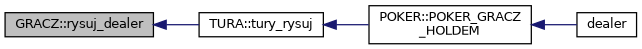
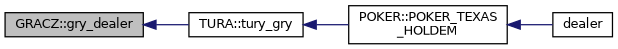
node "GRACZ::rysuj_dealer": label "GRACZ::rysuj_dealer" -> "GRACZ::gry_dealer"
node "TURA::tury_rysuj": label "TURA::tury_rysuj" -> "TURA::tury_gry"
node "POKER::POKER_GRACZ _HOLDEM": label "POKER::POKER_GRACZ _HOLDEM" -> "POKER::POKER_TEXAS _HOLDEM"
